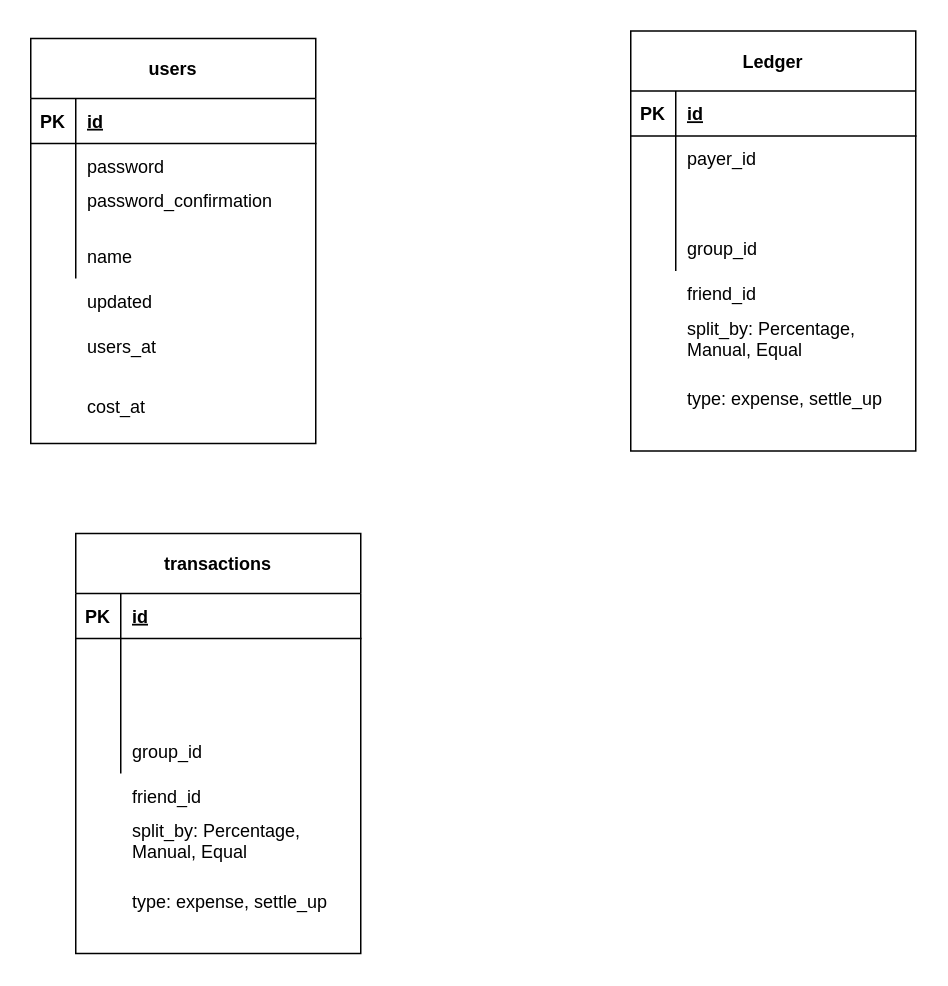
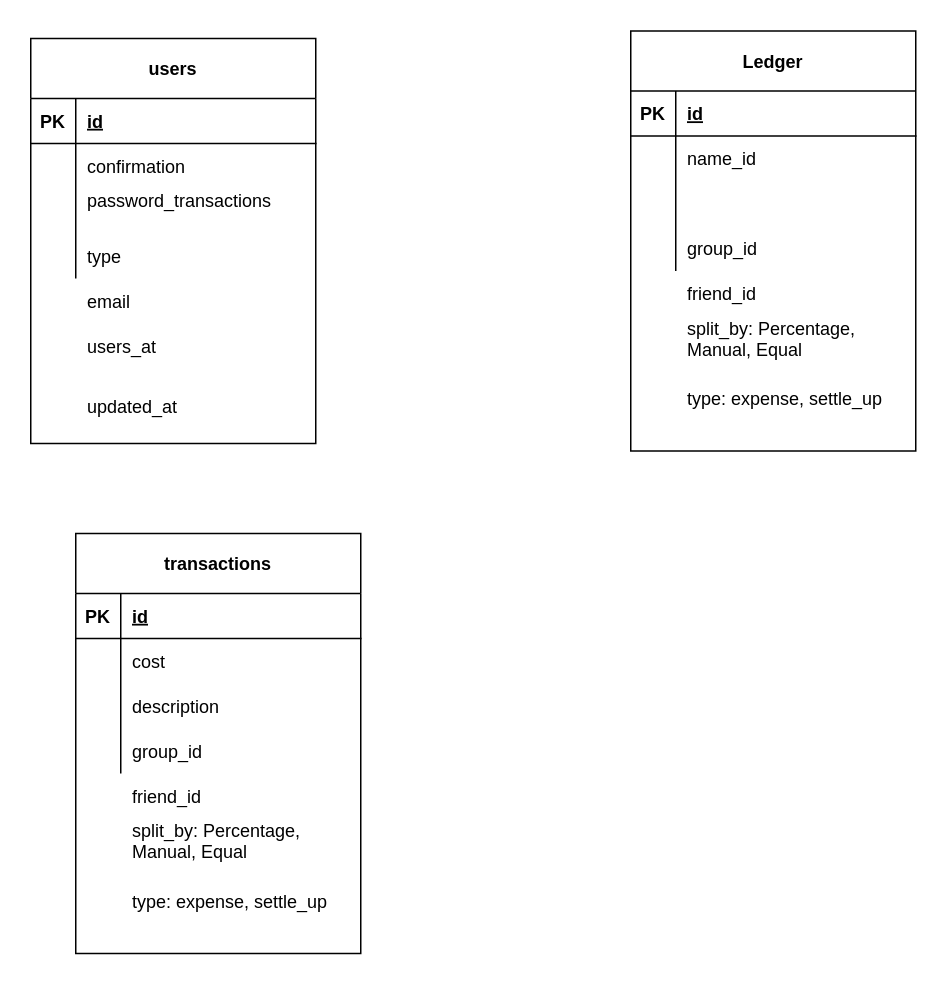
node "payer_id": label "payer_id" -> "name_id"
node "password": label "password" -> "confirmation"
node "password_confirmation": label "password_confirmation" -> "password_transactions"
node "name": label "name" -> "type"
node "updated": label "updated" -> "email"
node "cost_at": label "cost_at" -> "updated_at"
node "cost": added
node "description": added
